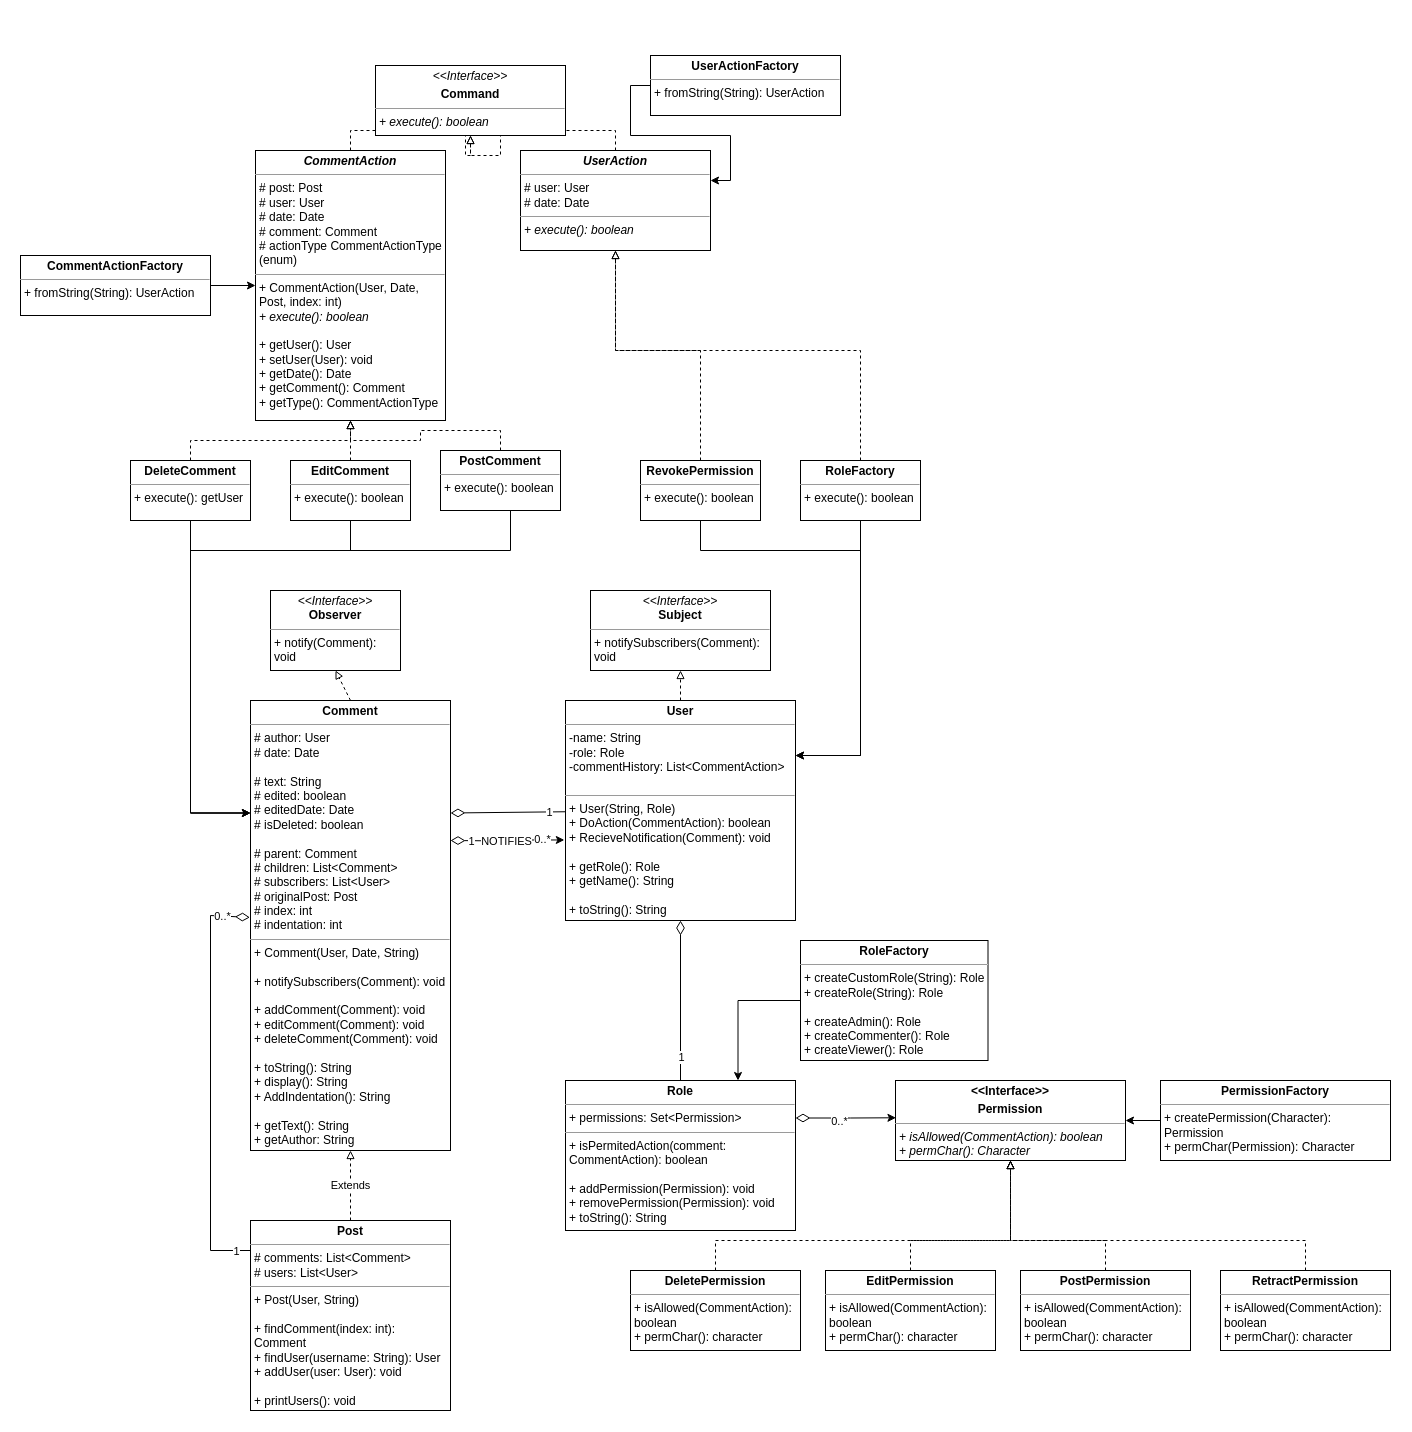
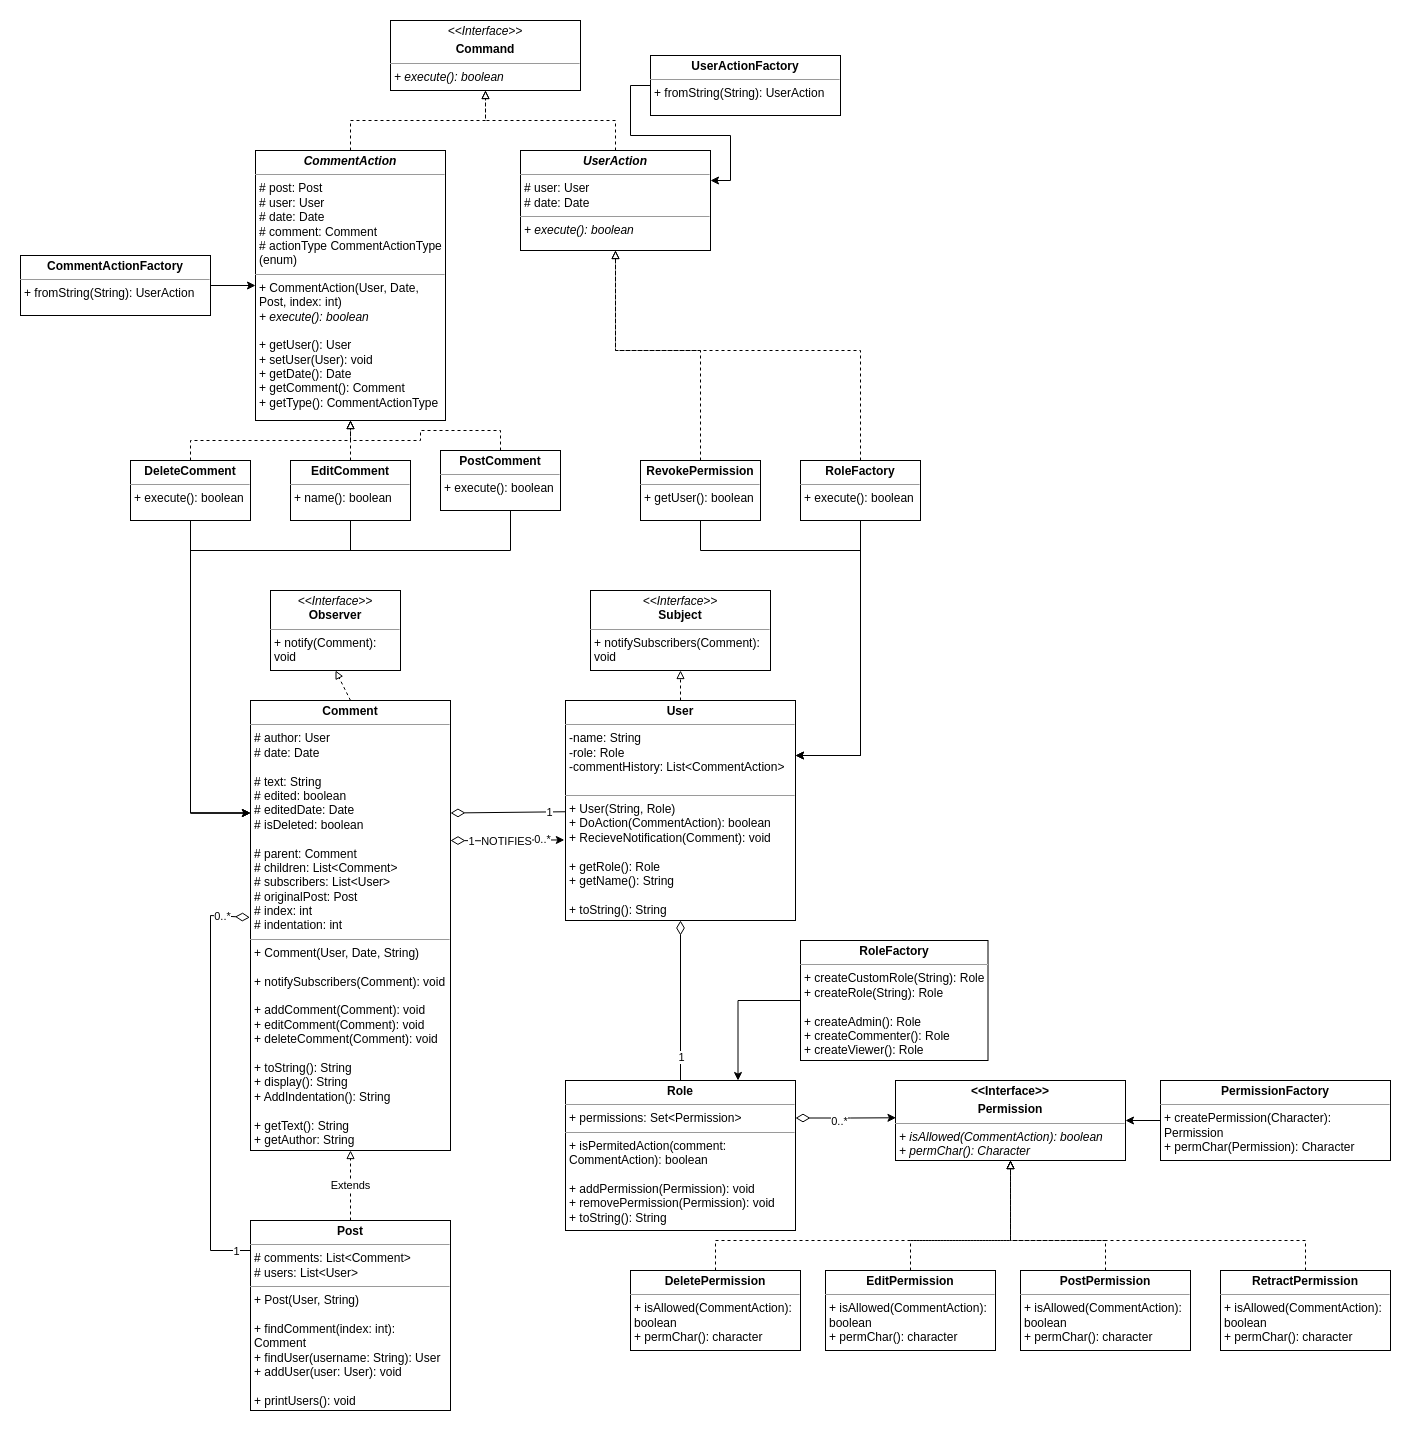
node "<<Interface>> Command + execute(): boolean": moved (471, 101) -> (486, 56)
node "EditComment + execute(): boolean": label "EditComment + execute(): boolean" -> "EditComment + name(): boolean"
node "RevokePermission + execute(): boolean": label "RevokePermission + execute(): boolean" -> "RevokePermission + getUser(): boolean"
node "DeleteComment + execute(): getUser": label "DeleteComment + execute(): getUser" -> "DeleteComment + execute(): boolean"
